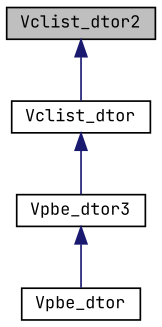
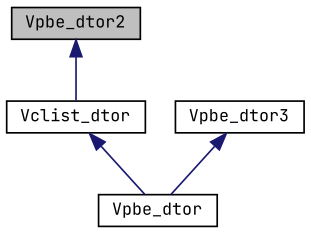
node "Vclist_dtor2": label "Vclist_dtor2" -> "Vpbe_dtor2"
edge "Vpbe_dtor3" -> "Vclist_dtor": now "Vpbe_dtor" -> "Vclist_dtor"
